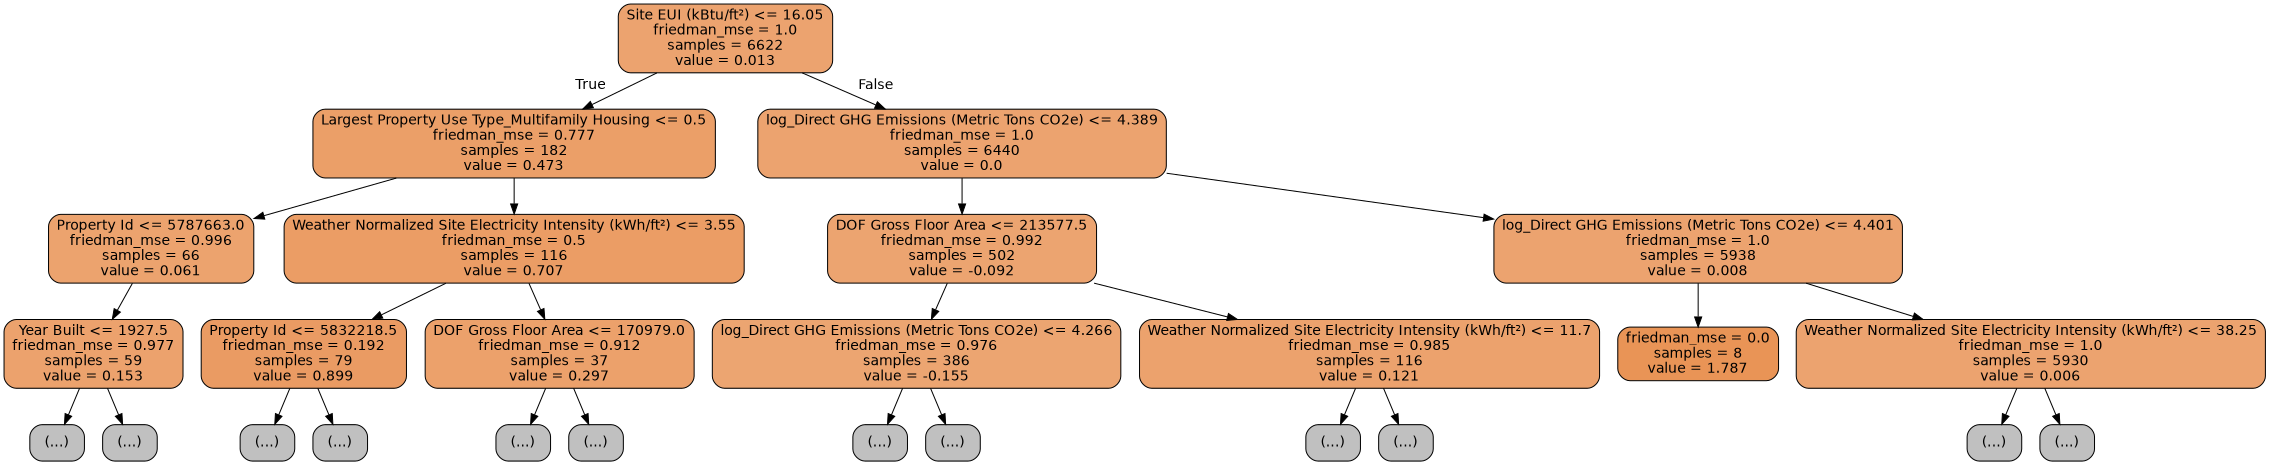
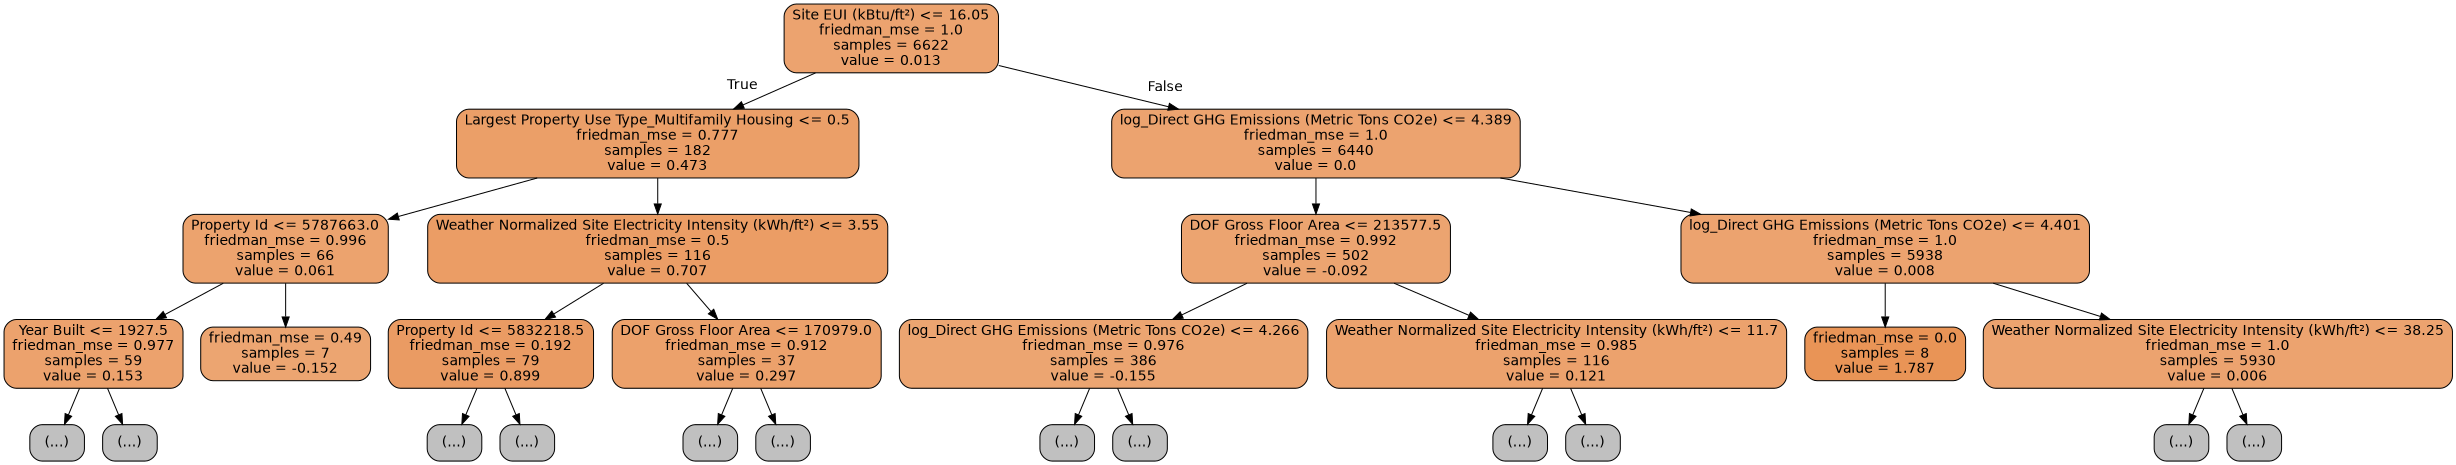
node "friedman_mse = 0.49 samples = 7 value = -0.152": added
